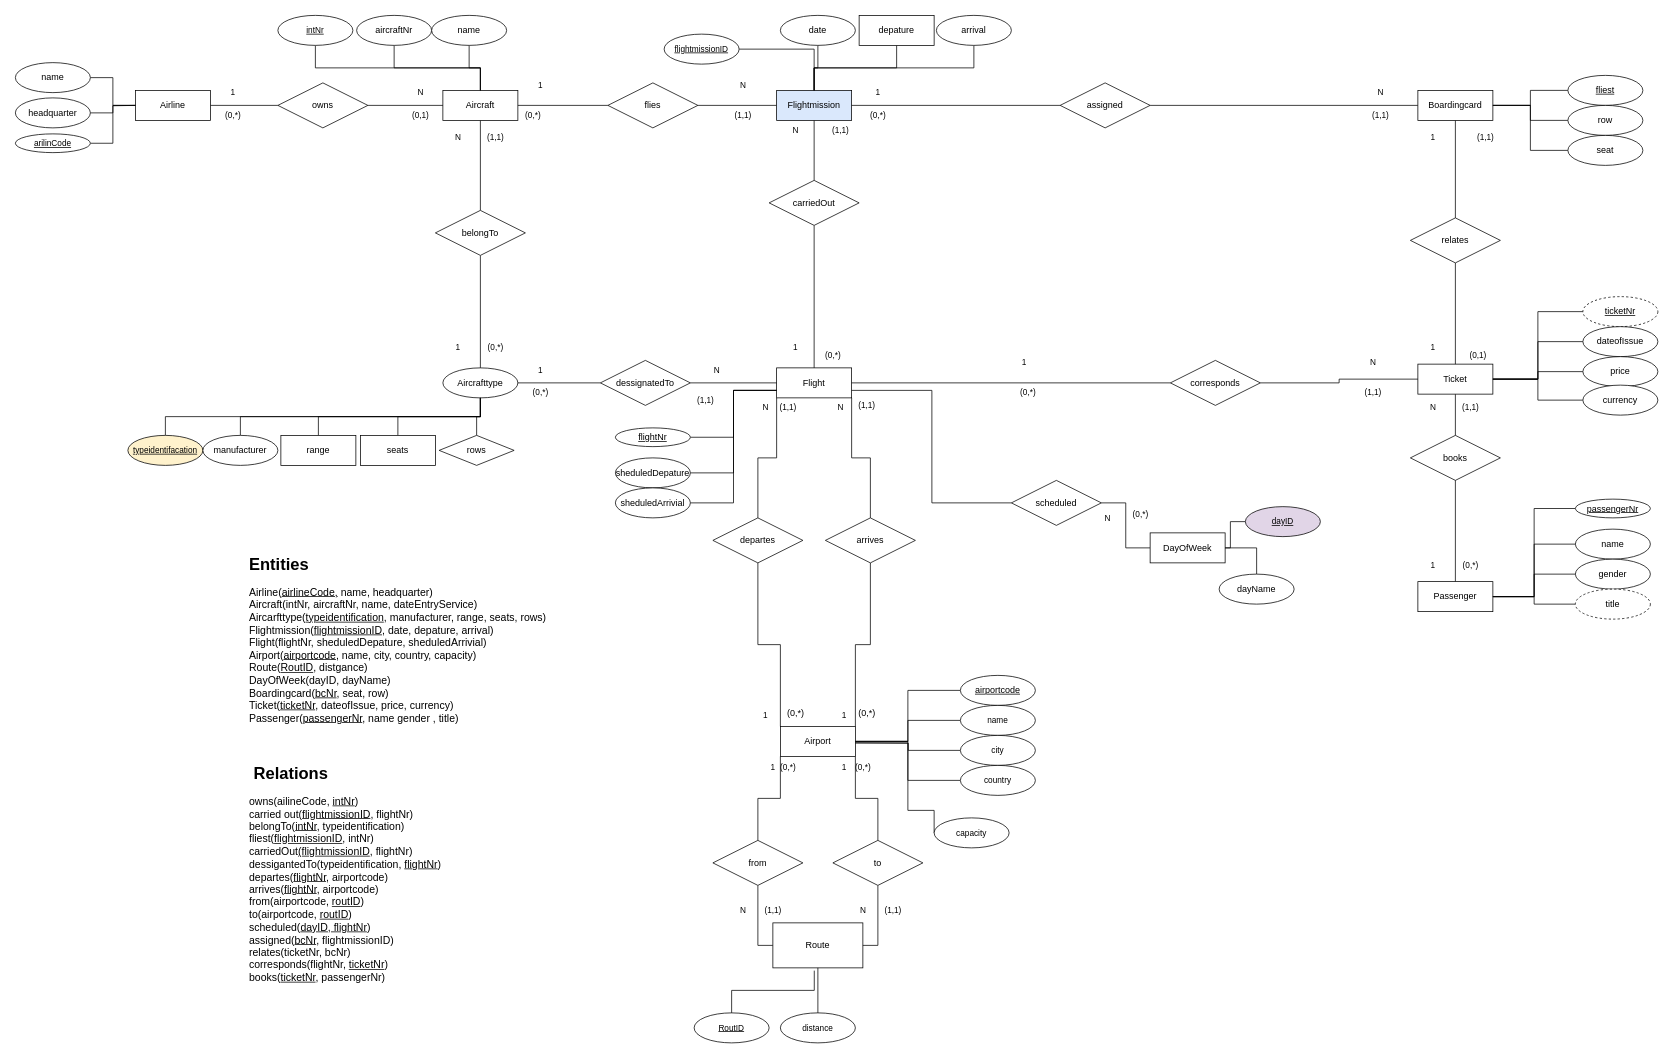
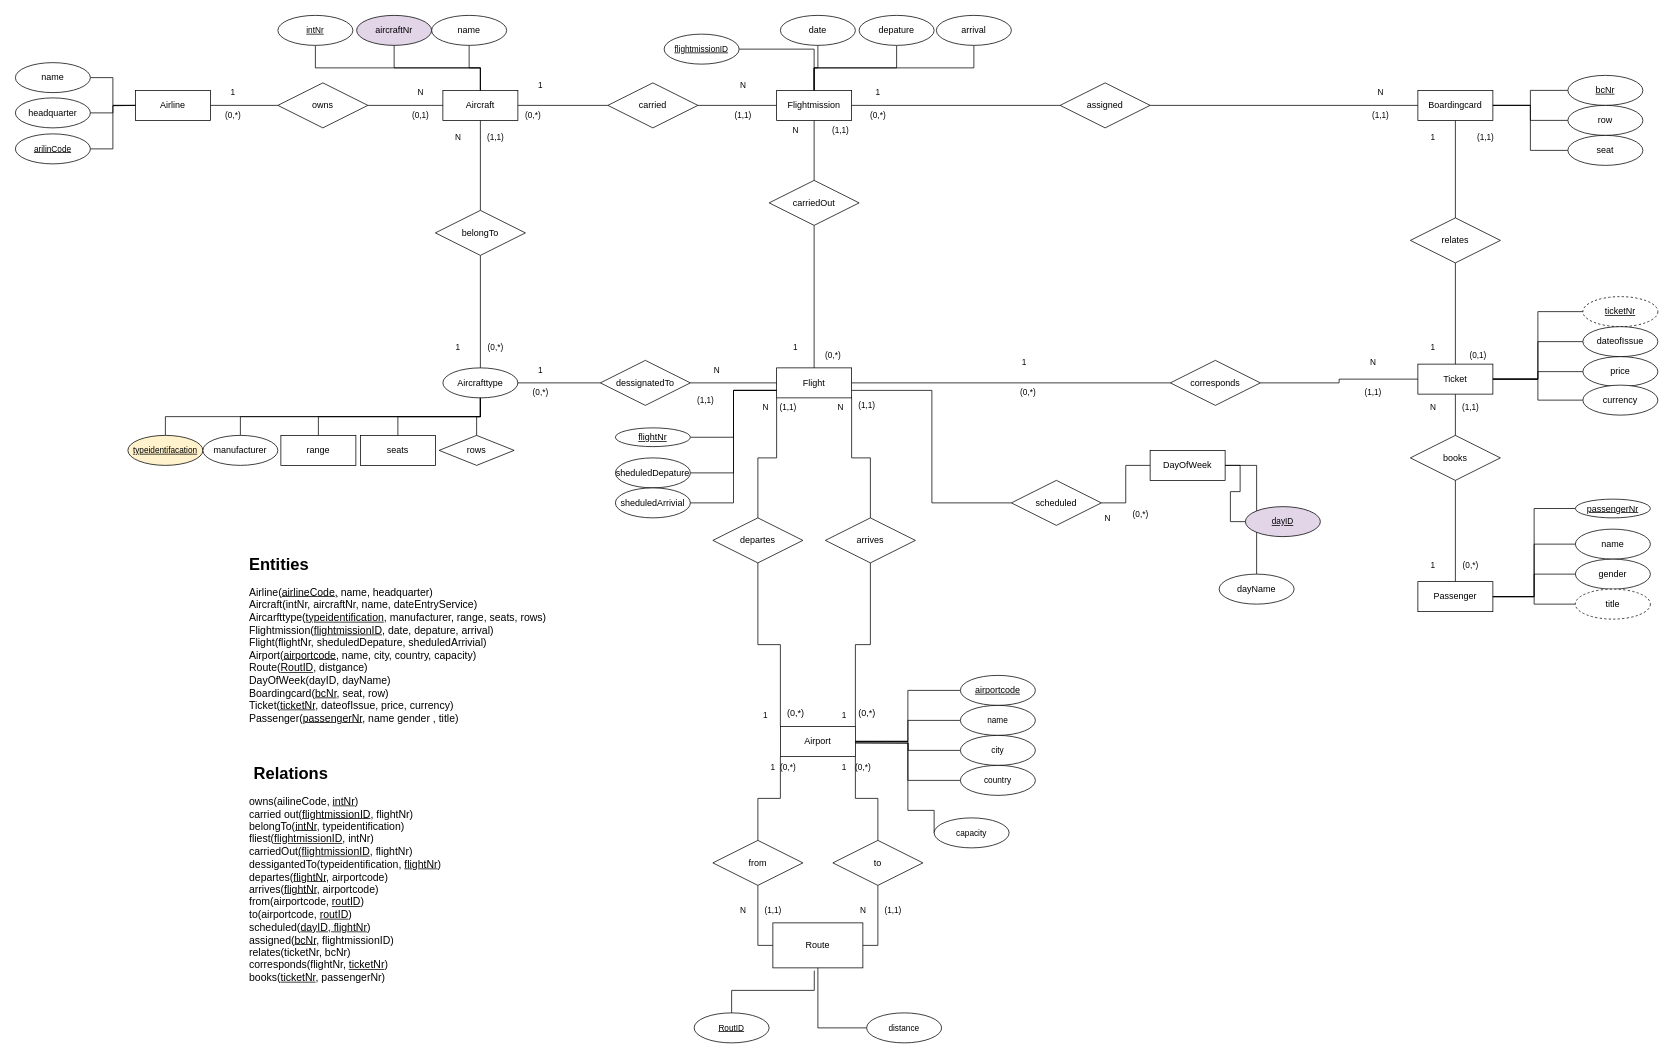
node "aircraftNr": fillcolor #ffffff -> #e1d5e7
node "depature": shape rectangle -> ellipse
node "fliest": label "fliest" -> "bcNr"
node "flies": label "flies" -> "carried"
node "Flightmission": fillcolor #dae8fc -> #ffffff
node "arilinCode": size 75x19 -> 75x30
node "DayOfWeek": moved (1188, 548) -> (1188, 465)
node "distance": moved (818, 1028) -> (904, 1028)
